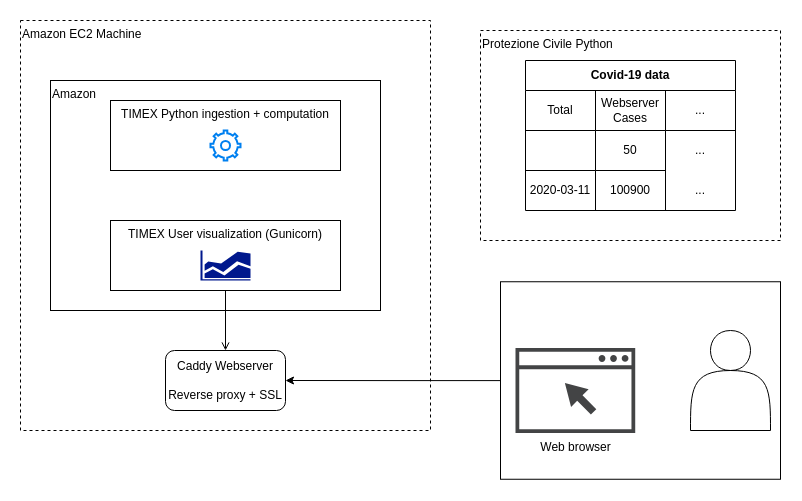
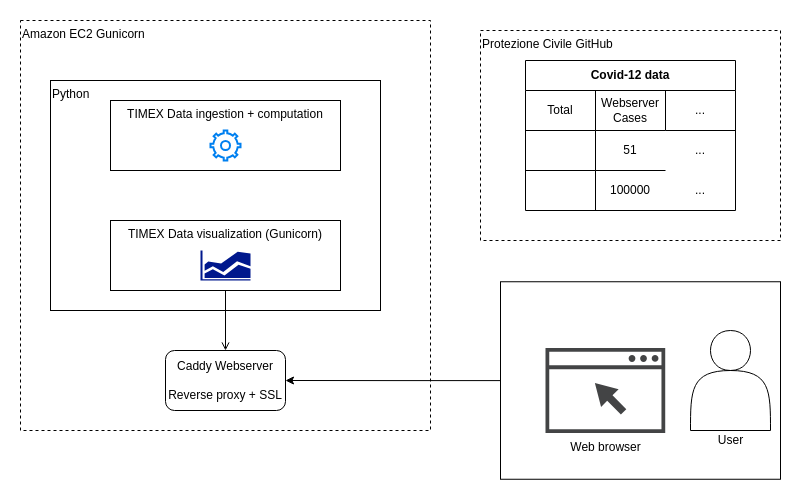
node "Amazon EC2 Machine": label "Amazon EC2 Machine" -> "Amazon EC2 Gunicorn"
node "Protezione Civile Python": label "Protezione Civile Python" -> "Protezione Civile GitHub"
node "Covid-19 data": label "Covid-19 data" -> "Covid-12 data"
node "Amazon": label "Amazon" -> "Python"
node "TIMEX Python ingestion + computation": label "TIMEX Python ingestion + computation" -> "TIMEX Data ingestion + computation"
node "50": label "50" -> "51"
node "2020-03-11": removed
node "100900": label "100900" -> "100000"
node "TIMEX User visualization (Gunicorn)": label "TIMEX User visualization (Gunicorn)" -> "TIMEX Data visualization (Gunicorn)"
node "Web browser": moved (575, 391) -> (605, 391)
node "User": added
